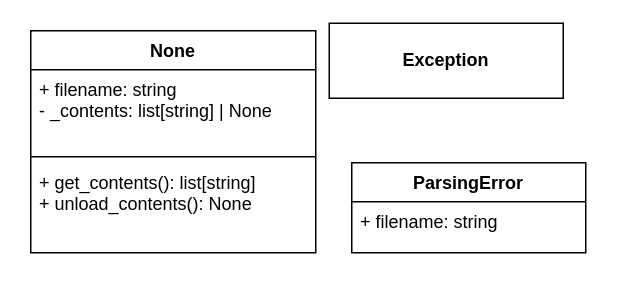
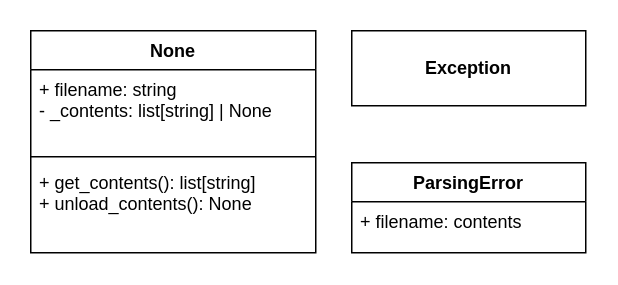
node "Exception": moved (446, 61) -> (469, 68)
node "+ filename: string": label "+ filename: string" -> "+ filename: contents"
